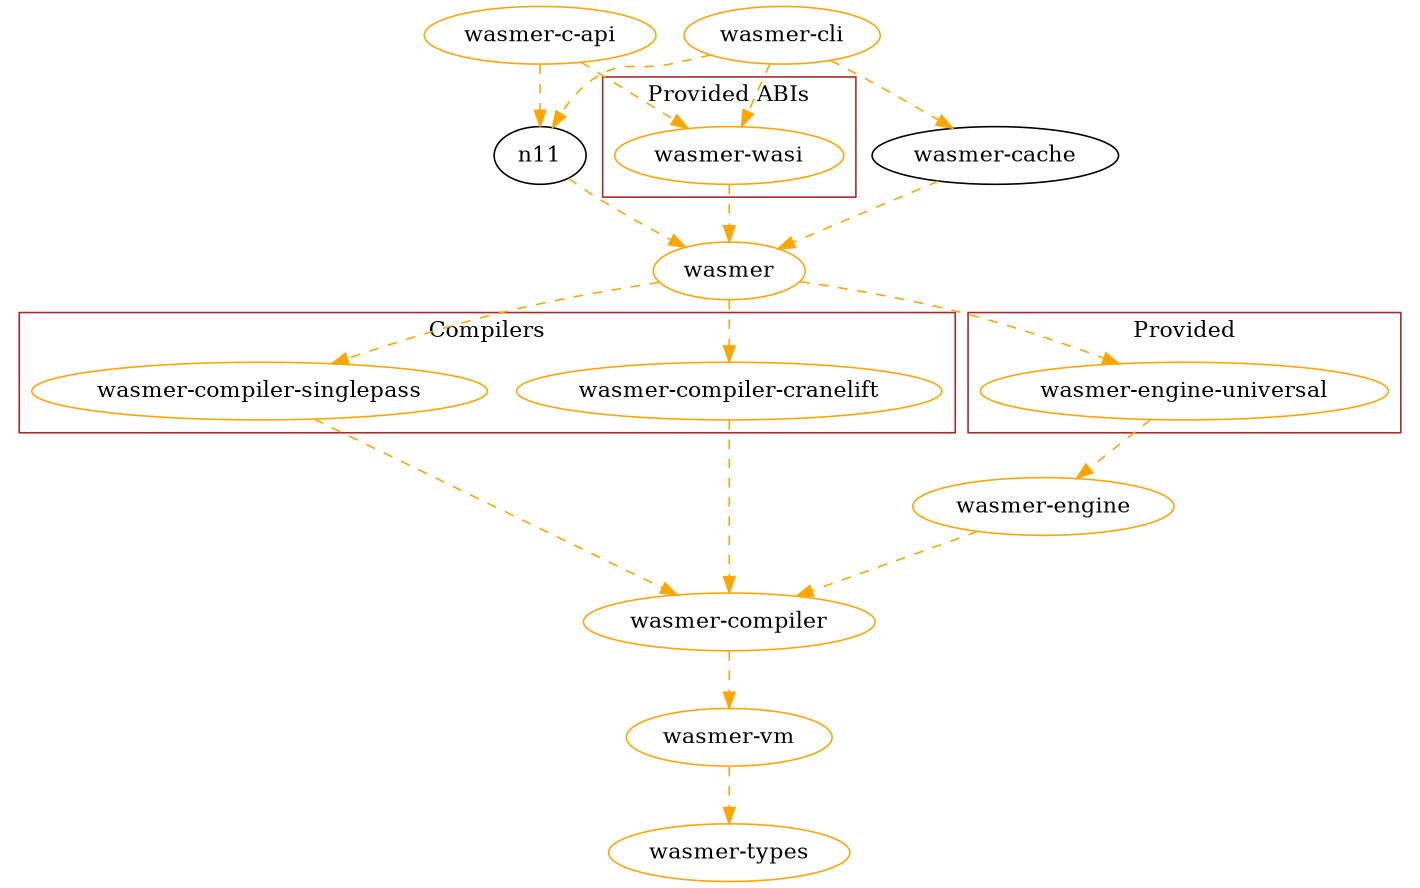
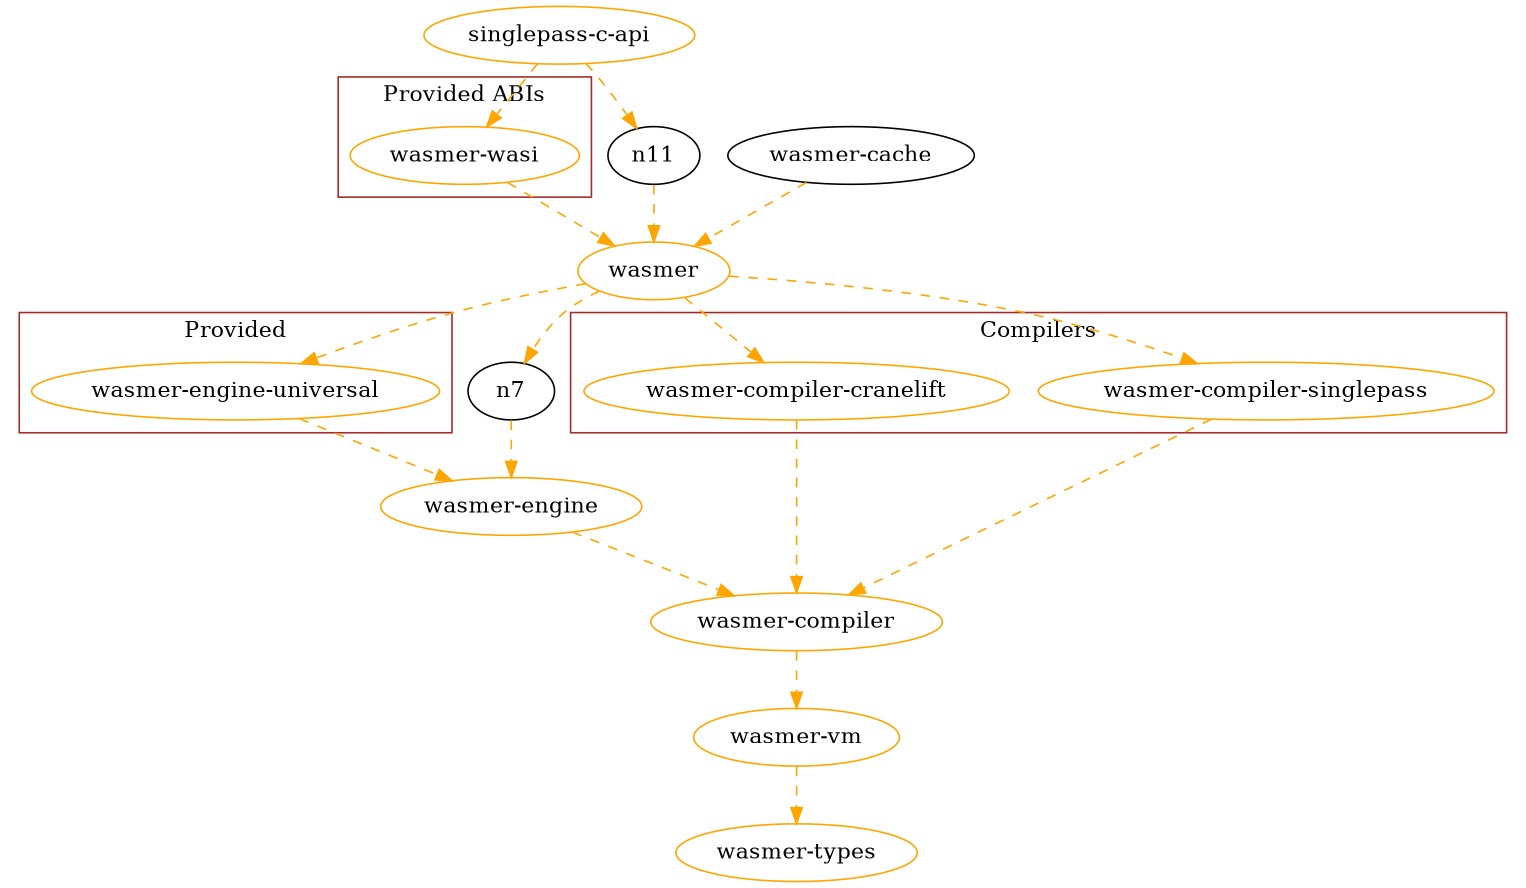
node "wasmer-c-api": label "wasmer-c-api" -> "singlepass-c-api"
node "wasmer-cli": removed
node "n7": added
